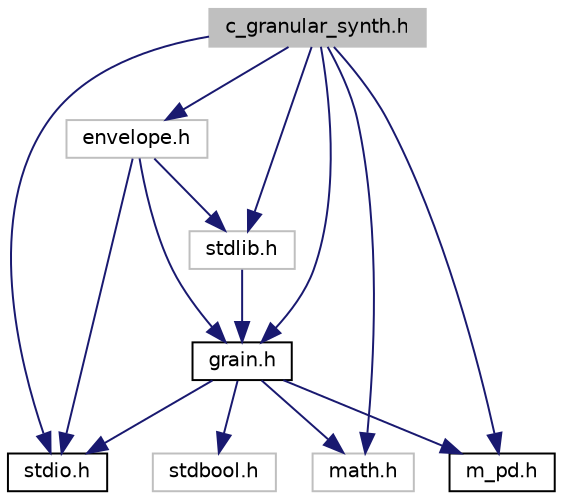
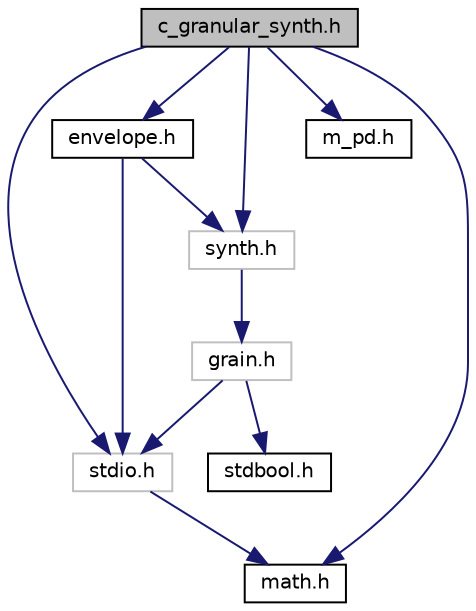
node "c_granular_synth.h": color grey75 -> black
node "envelope.h": color grey75 -> black
edge "c_granular_synth.h" -> "grain.h": removed
edge "envelope.h" -> "grain.h": removed
node "stdlib.h": label "stdlib.h" -> "synth.h"
node "grain.h": color black -> grey75
edge "grain.h" -> "math.h": now "stdio.h" -> "math.h"
edge "grain.h" -> "m_pd.h": removed
node "stdio.h": color black -> grey75
node "stdbool.h": color grey75 -> black
node "math.h": color grey75 -> black
